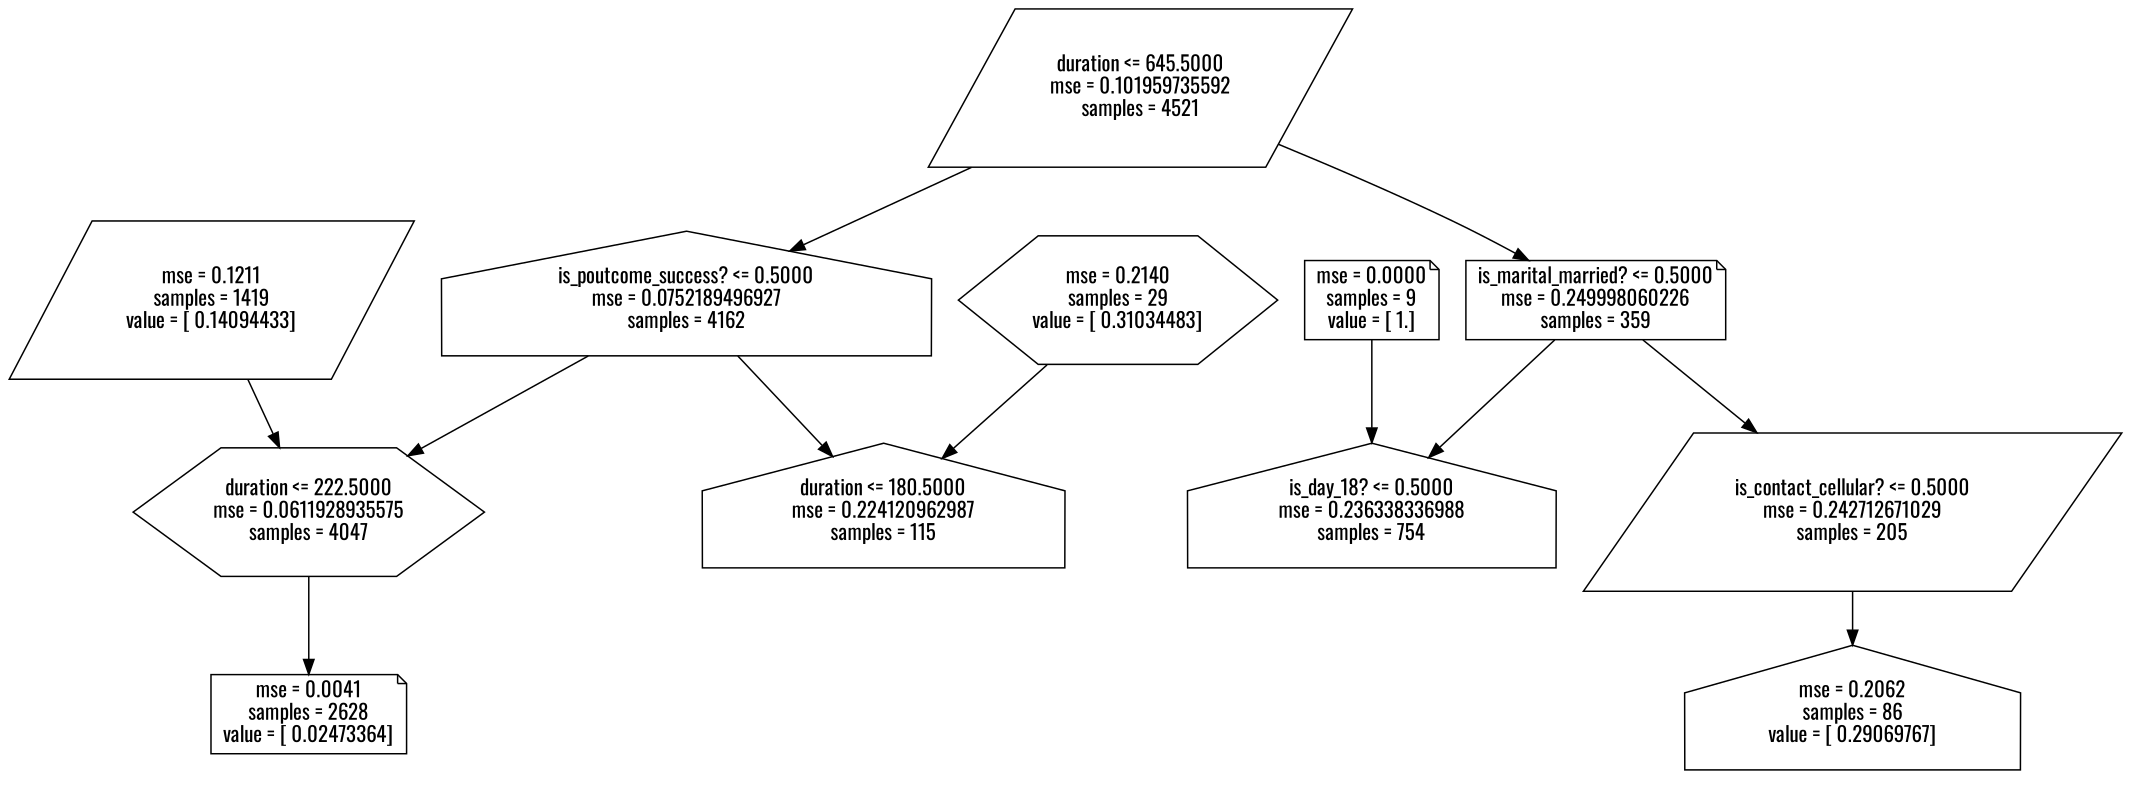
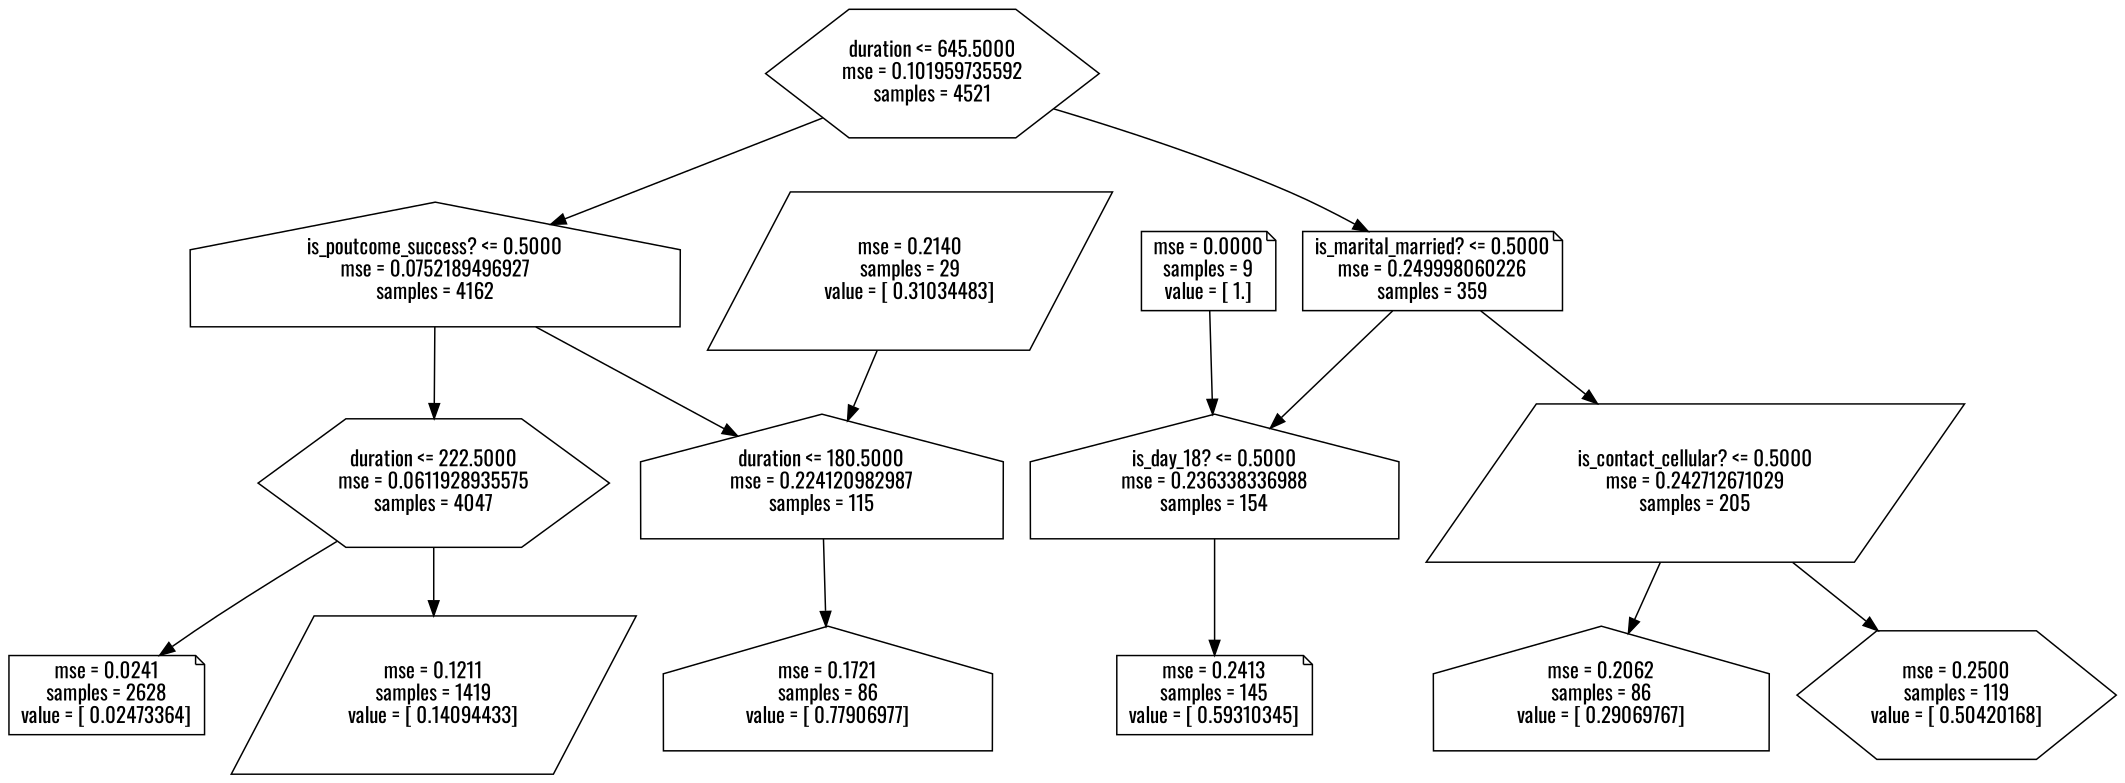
node "duration <= 645.5000 mse = 0.101959735592 samples = 4521": shape parallelogram -> hexagon
node "mse = 0.2140 samples = 29 value = [ 0.31034483]": shape hexagon -> parallelogram
edge "mse = 0.1211 samples = 1419 value = [ 0.14094433]" -> "duration <= 222.5000 mse = 0.0611928935575 samples = 4047": reversed
node "duration <= 180.5000 mse = 0.224120962987 samples = 115": label "duration <= 180.5000 mse = 0.224120962987 samples = 115" -> "duration <= 180.5000 mse = 0.224120982987 samples = 115"
node "is_day_18? <= 0.5000 mse = 0.236338336988 samples = 754": label "is_day_18? <= 0.5000 mse = 0.236338336988 samples = 754" -> "is_day_18? <= 0.5000 mse = 0.236338336988 samples = 154"
node "mse = 0.1721 samples = 86 value = [ 0.77906977]": added
node "mse = 0.2413 samples = 145 value = [ 0.59310345]": added
node "mse = 0.2500 samples = 119 value = [ 0.50420168]": added
node "mse = 0.0041 samples = 2628 value = [ 0.02473364]": label "mse = 0.0041 samples = 2628 value = [ 0.02473364]" -> "mse = 0.0241 samples = 2628 value = [ 0.02473364]"
